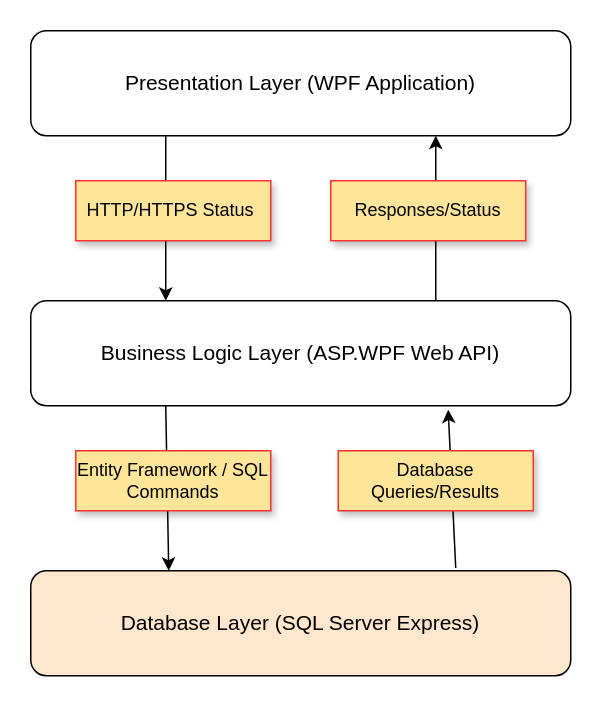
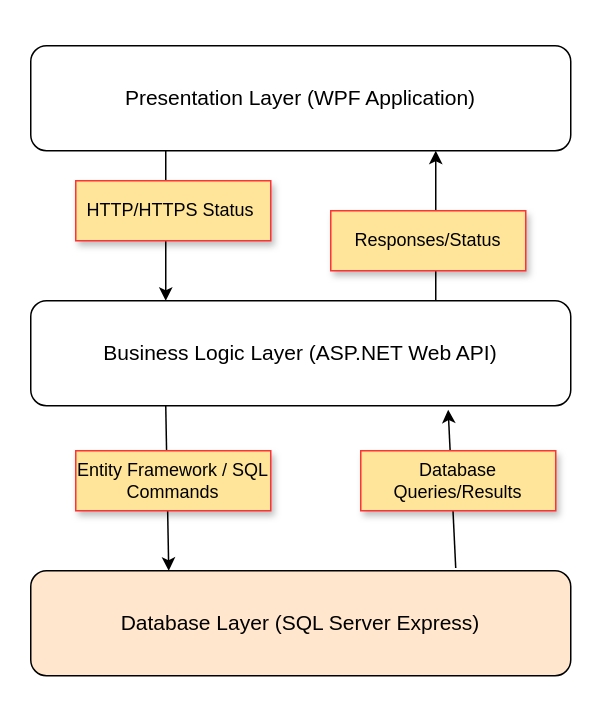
node "Presentation Layer (WPF Application)": moved (301, 83) -> (301, 98)
node "Responses/Status": moved (428, 211) -> (428, 241)
node "Business Logic Layer (ASP.WPF Web API)": label "Business Logic Layer (ASP.WPF Web API)" -> "Business Logic Layer (ASP.NET Web API)"
node "Database Queries/Results": moved (436, 481) -> (458, 481)
